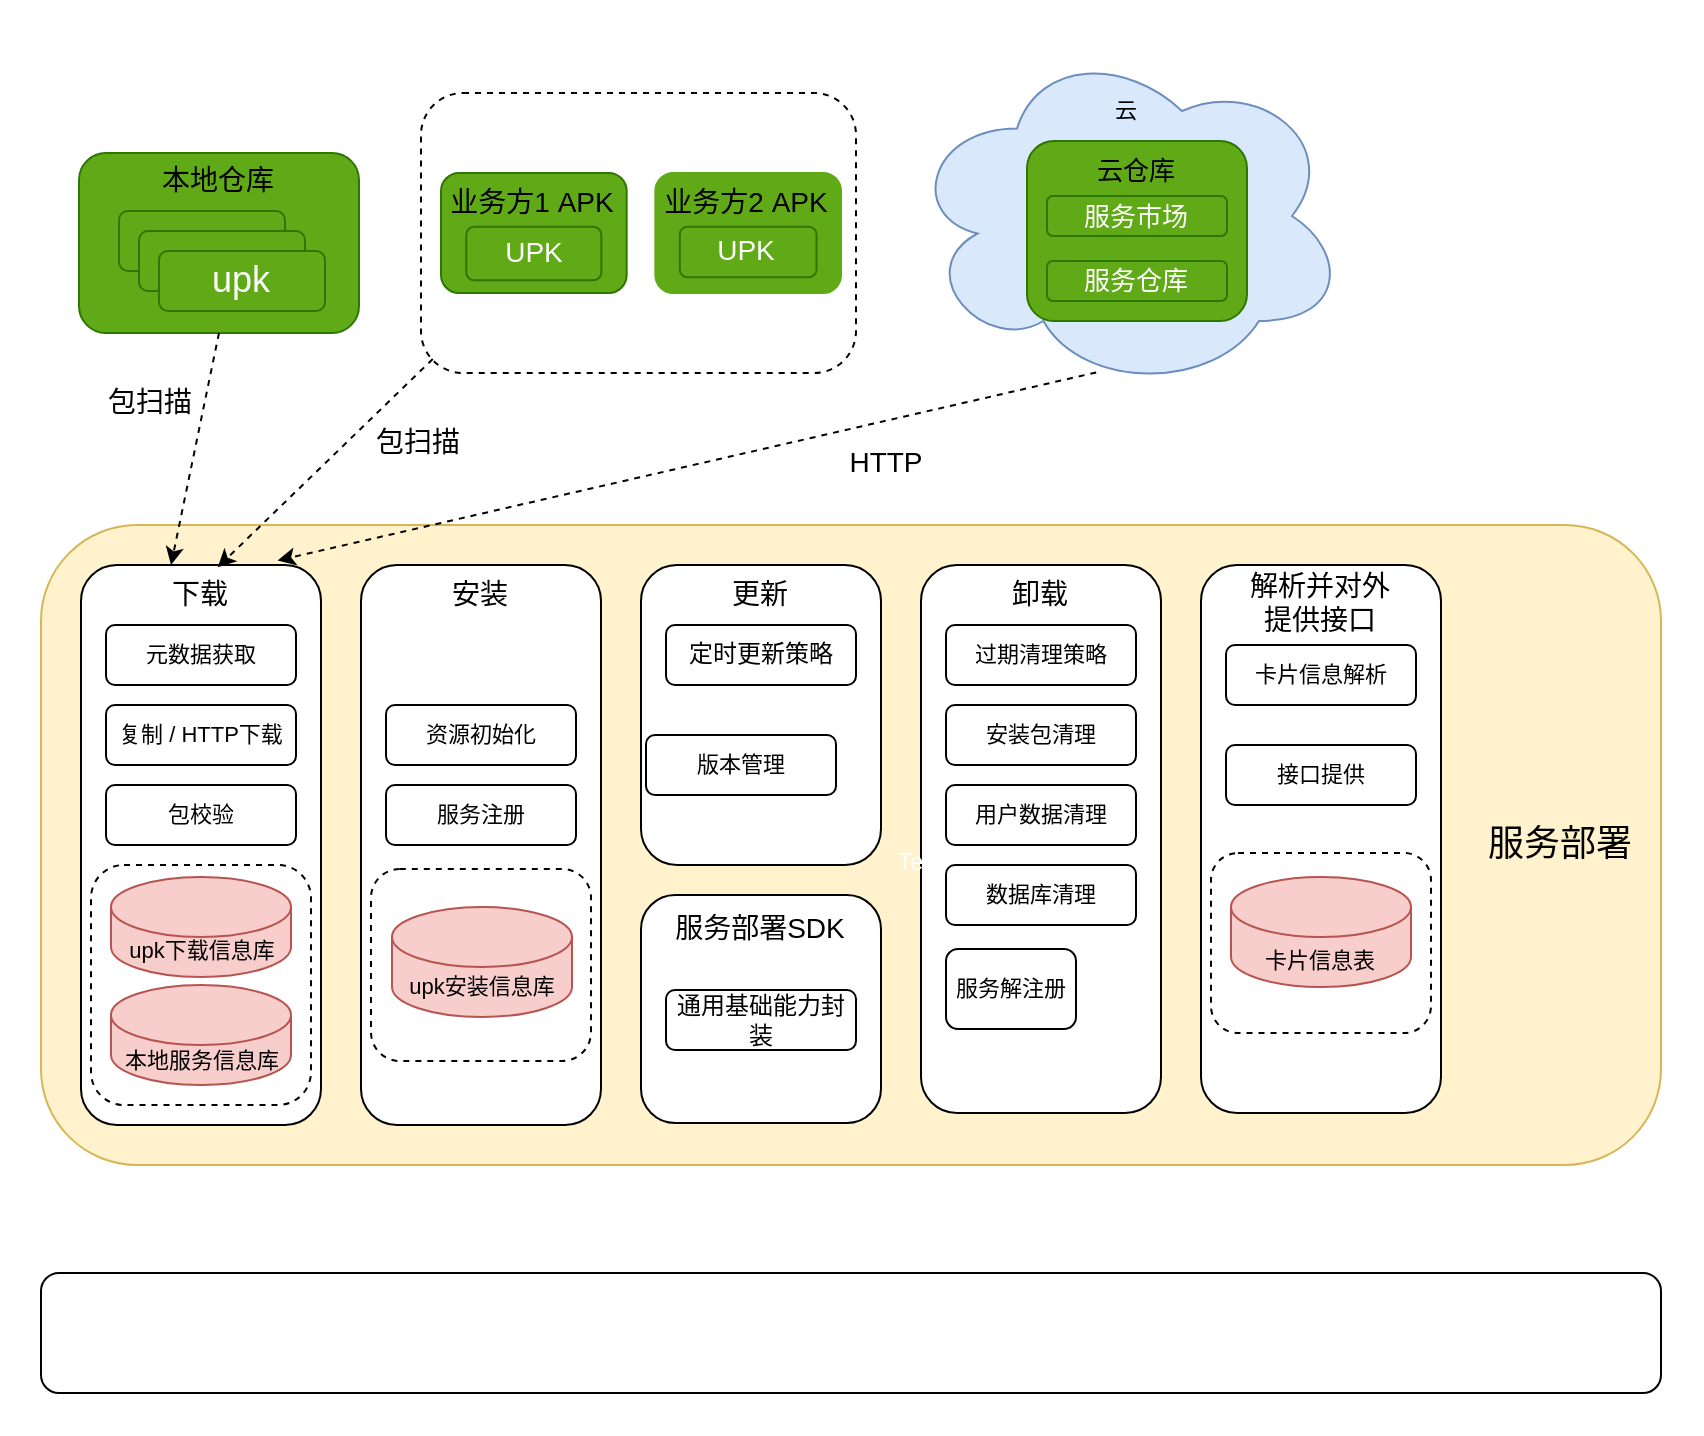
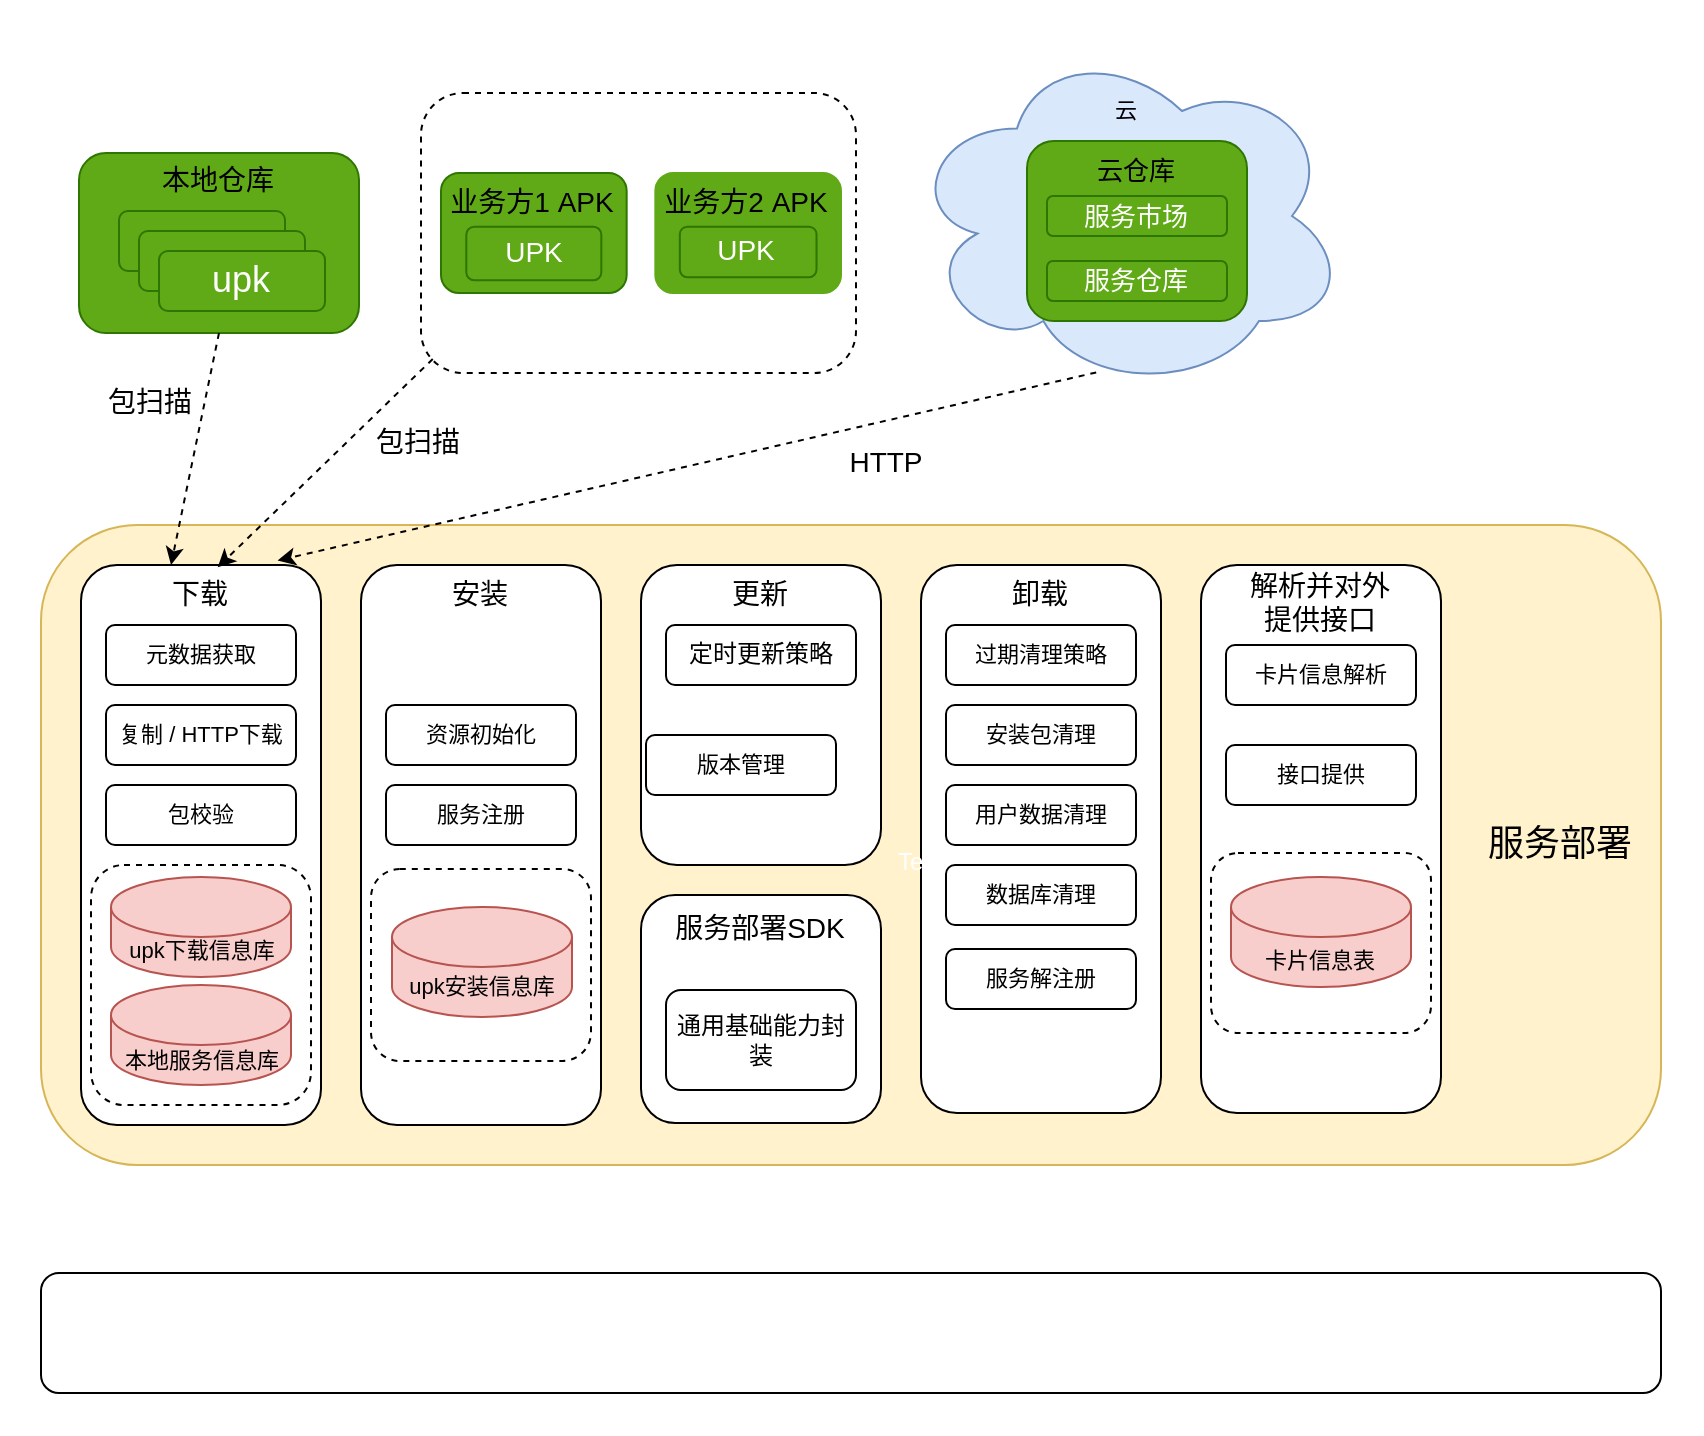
node "服务解注册": size 130x80 -> 190x60
node "通用基础能力封装": size 190x60 -> 190x100
